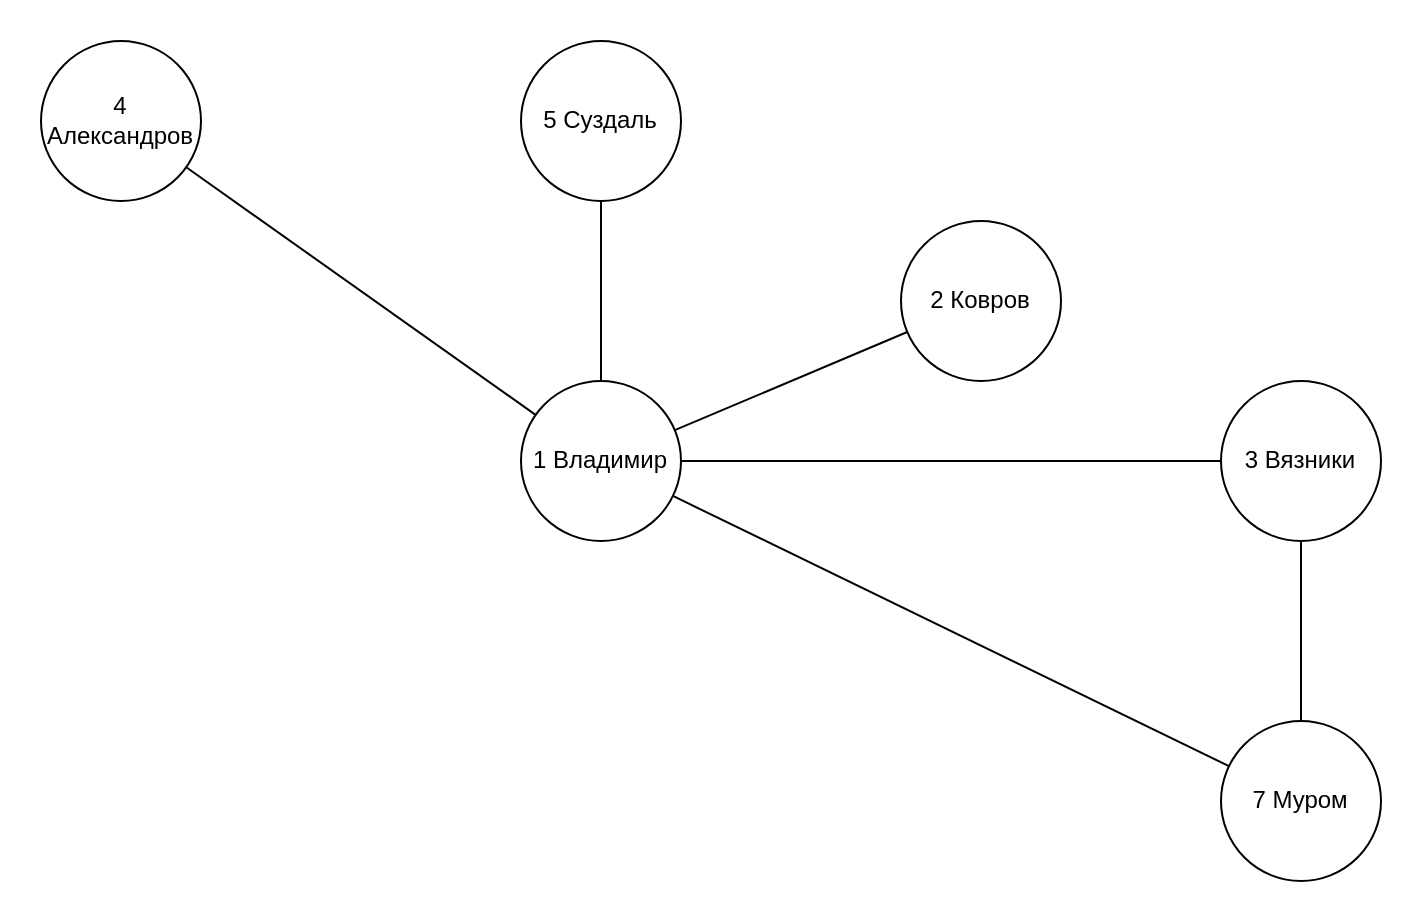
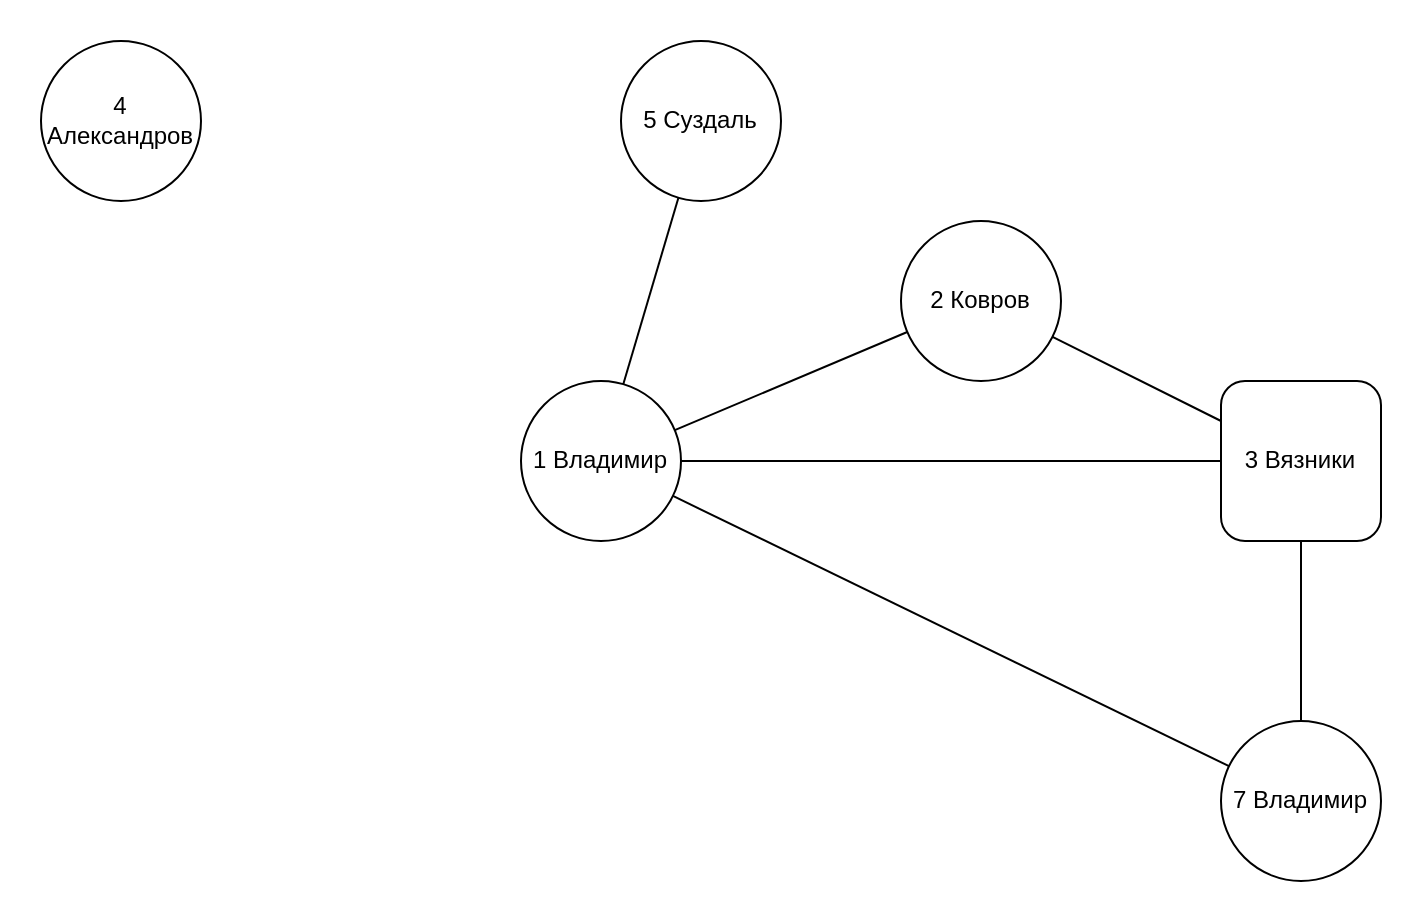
node "5 Суздаль": moved (601, 121) -> (701, 121)
edge "4 Александров" -- "1 Владимир": removed
edge "2 Ковров" -- "3 Вязники": added
node "3 Вязники": shape ellipse -> rounded rectangle
node "7 Муром": label "7 Муром" -> "7 Владимир"
